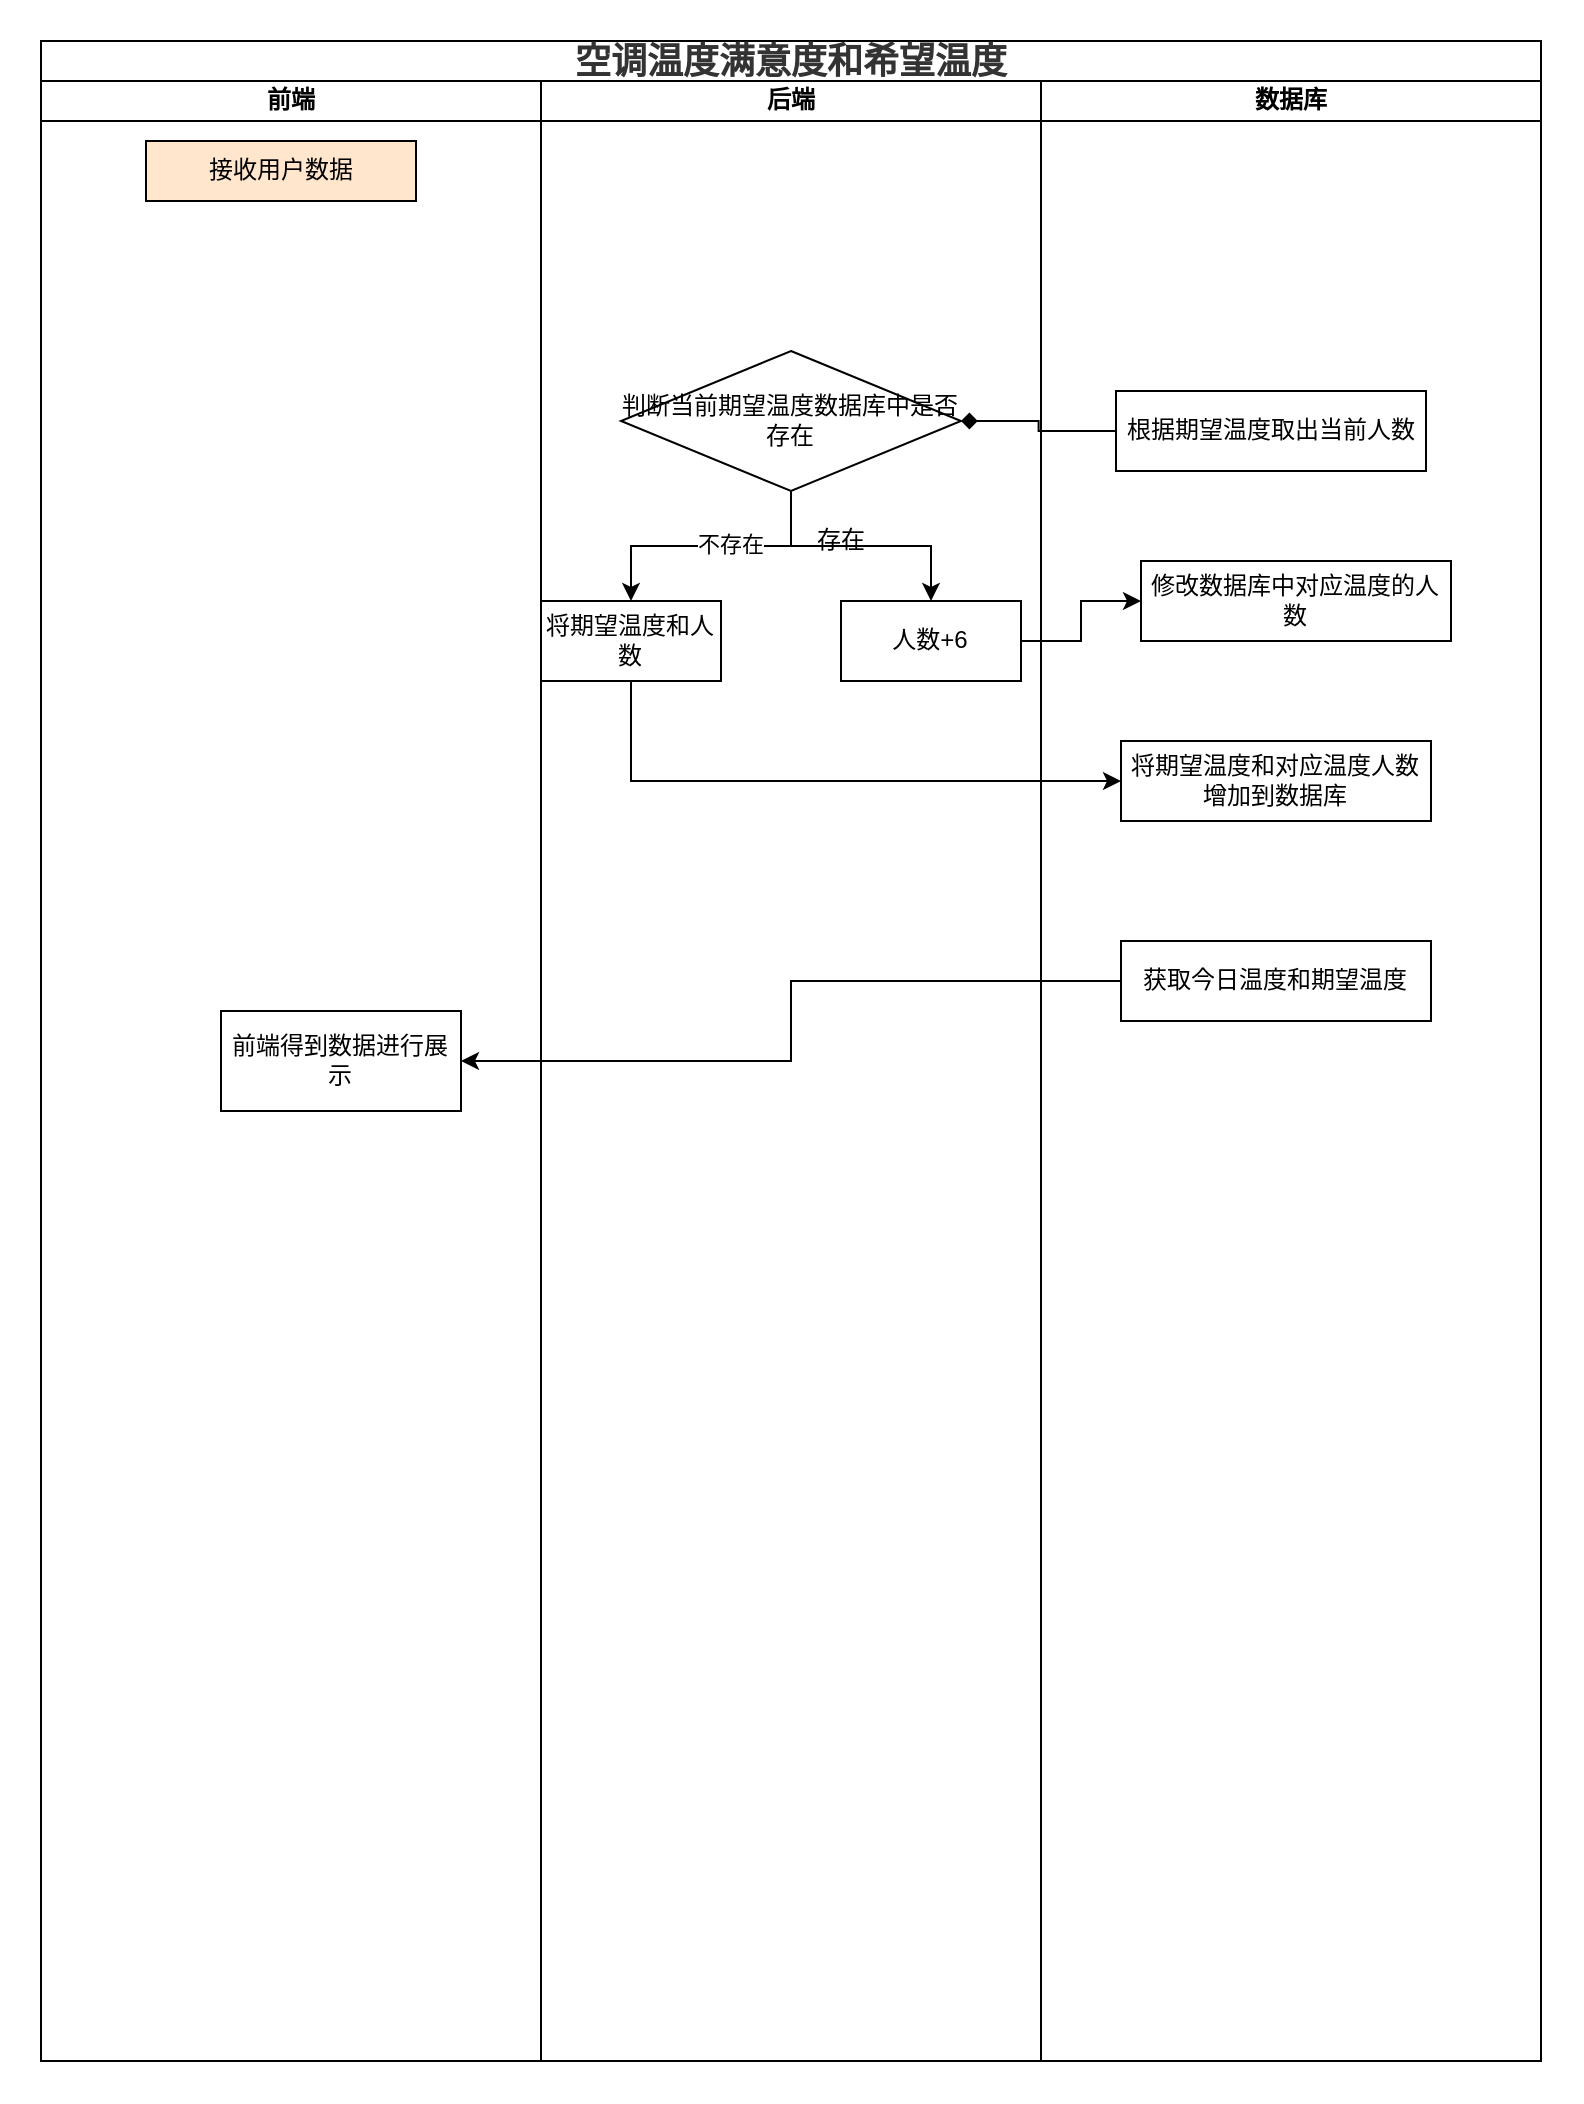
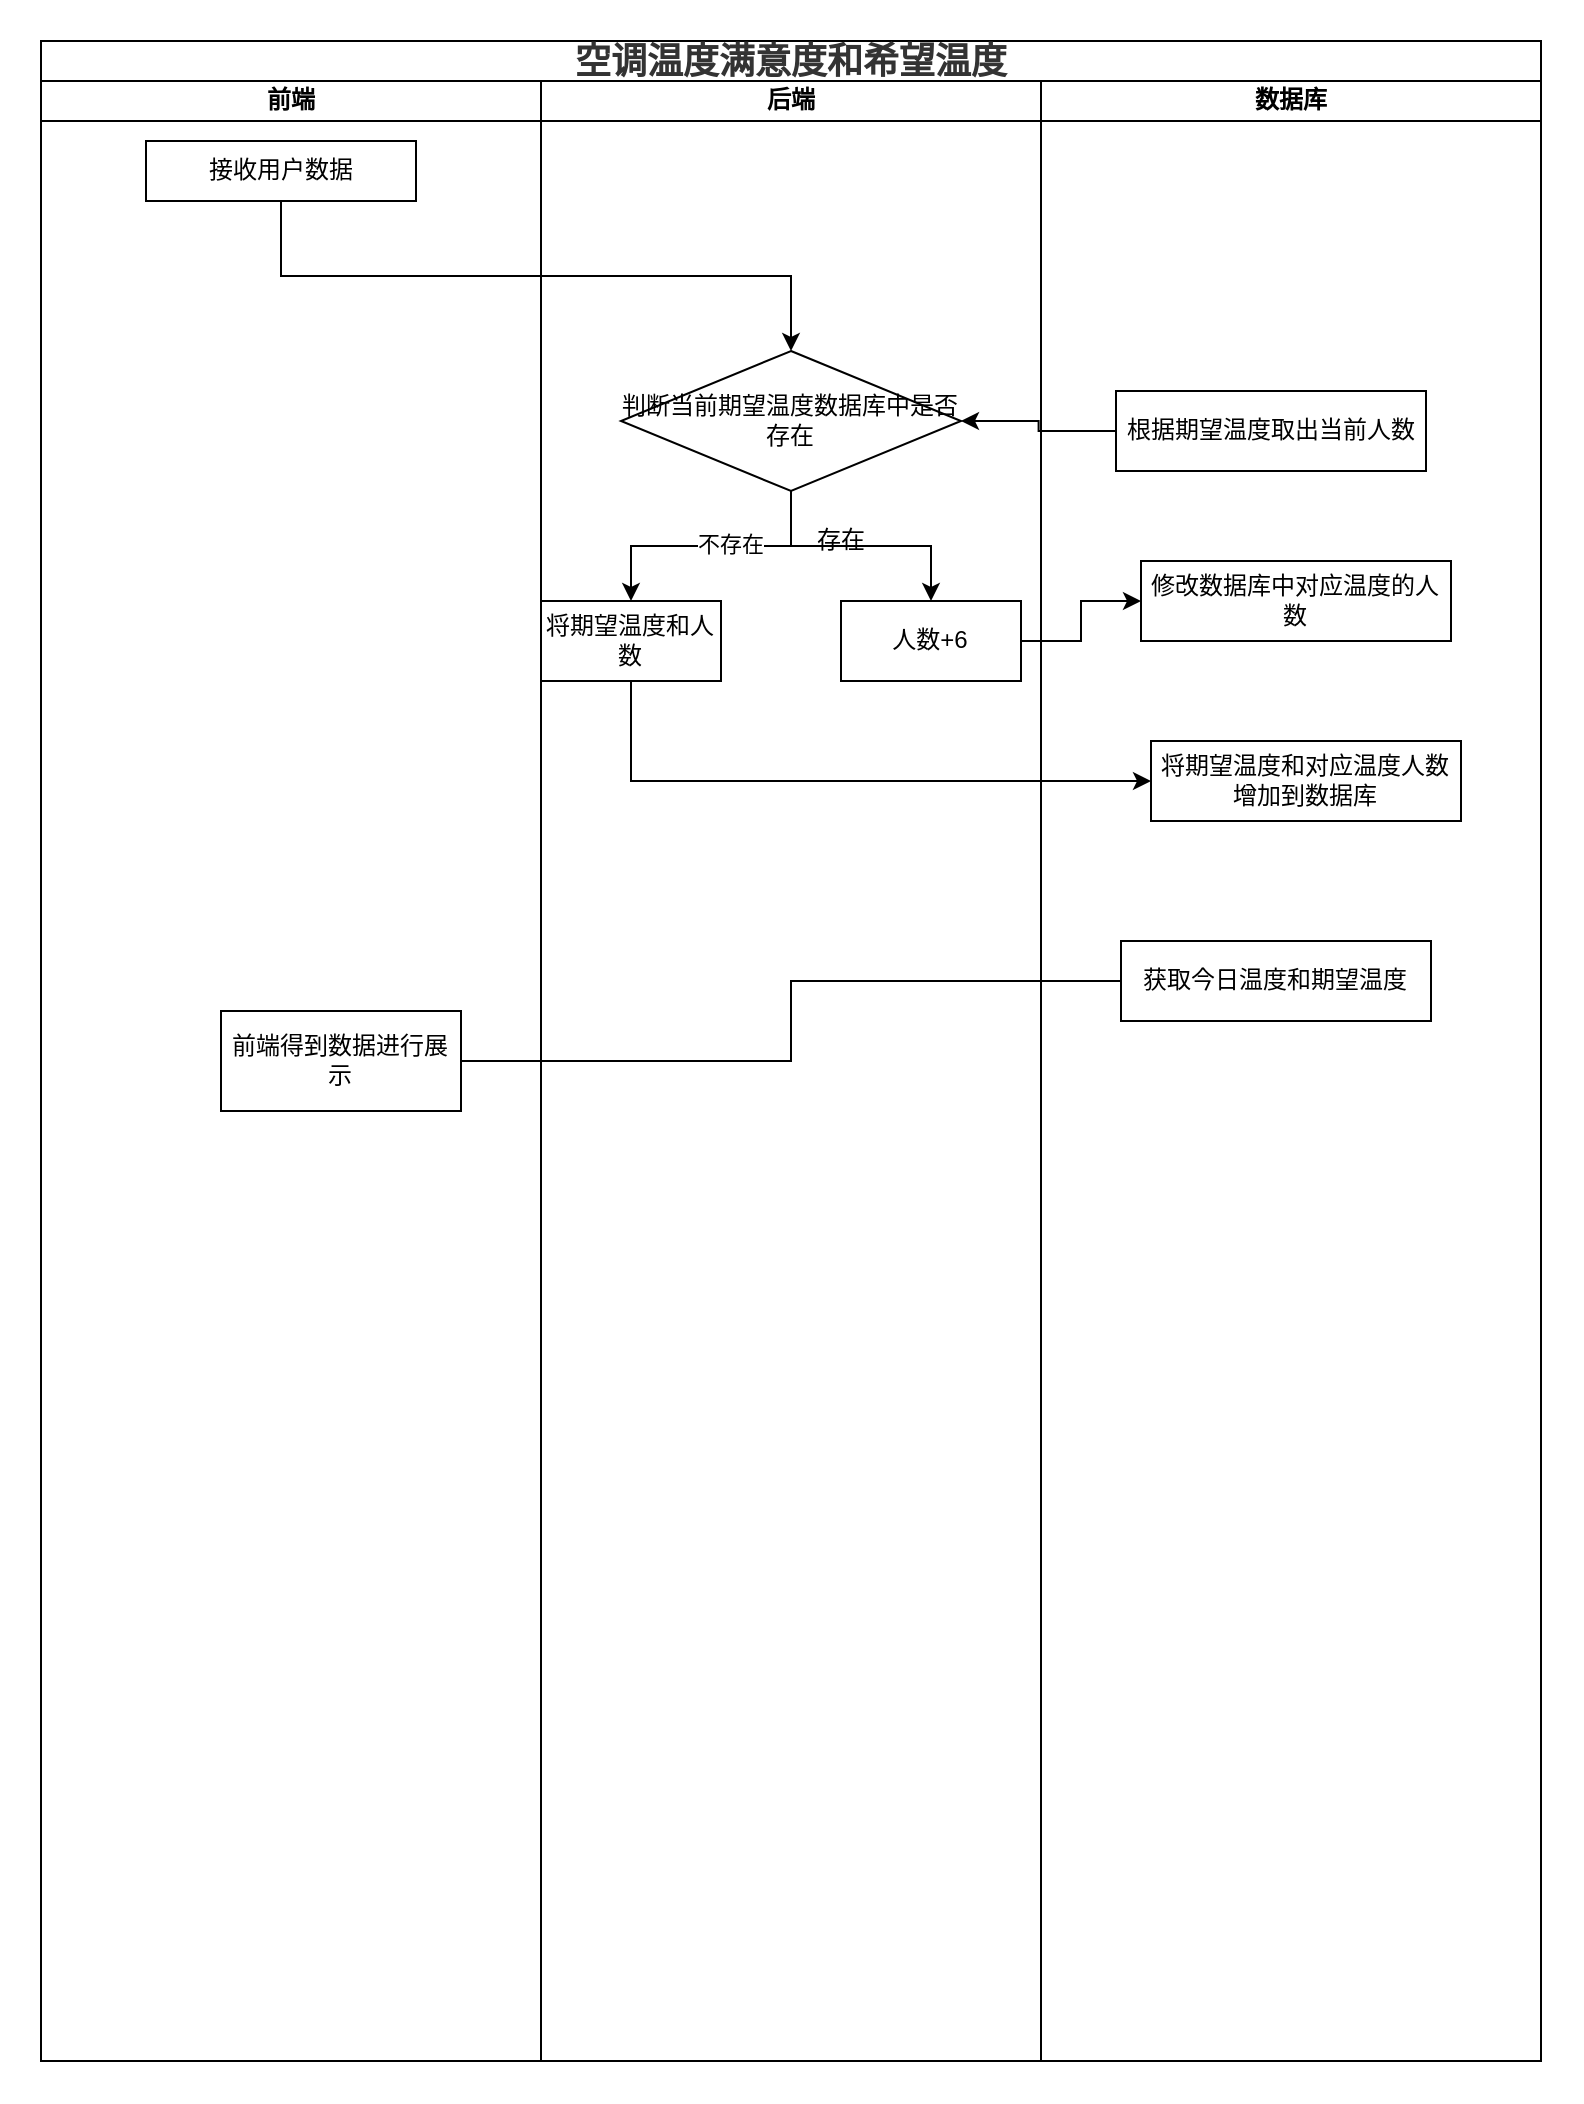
node "接收用户数据": fillcolor #ffe6cc -> #ffffff
edge "接收用户数据" -> "判断当前期望温度数据库中是否存在": added
edge "根据期望温度取出当前人数" -> "判断当前期望温度数据库中是否存在": arrowhead diamond -> classic
node "将期望温度和对应温度人数增加到数据库": moved (1276, 781) -> (1306, 781)
edge "获取今日温度和期望温度" -> "前端得到数据进行展示": arrowhead classic -> none
